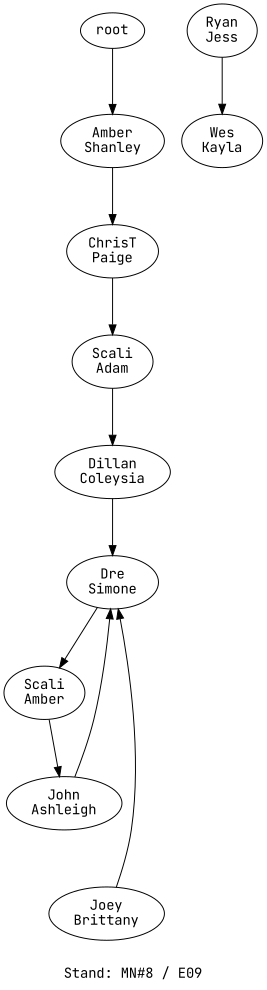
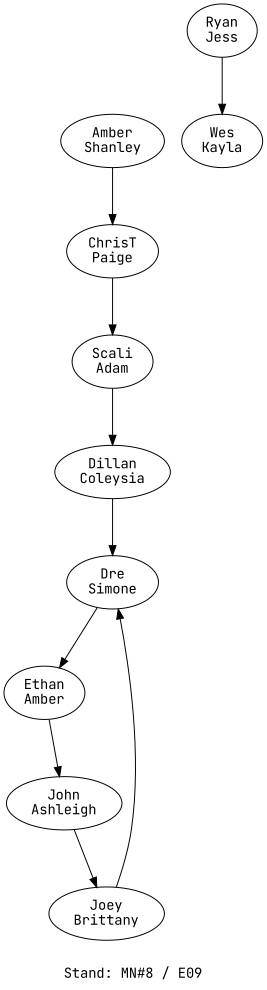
node "root": removed
node "Scali Amber": label "Scali Amber" -> "Ethan Amber"
edge "John Ashleigh" -> "Dre Simone": now "John Ashleigh" -> "Joey Brittany"
